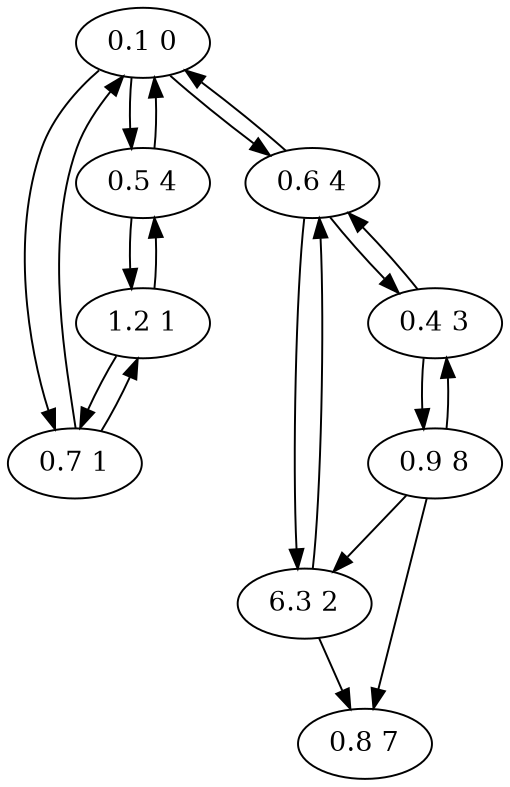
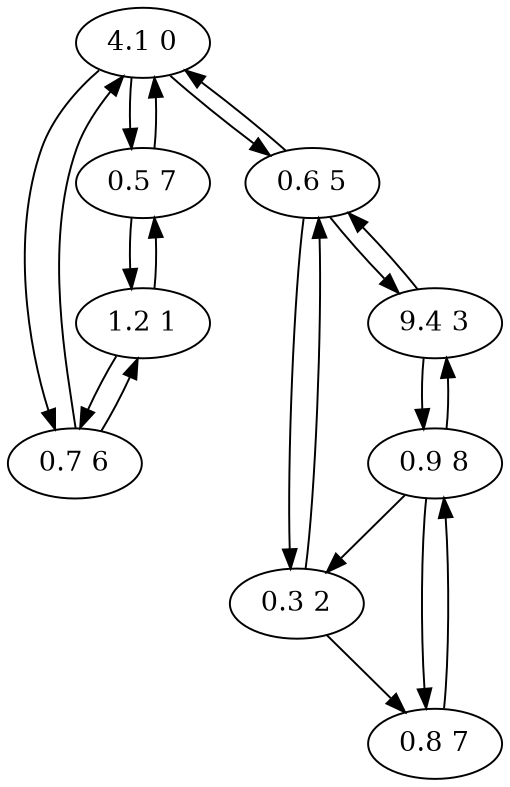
node "0.1 0": label "0.1 0" -> "4.1 0"
node "0.5 4": label "0.5 4" -> "0.5 7"
node "0.6 4": label "0.6 4" -> "0.6 5"
node "0.4 3": label "0.4 3" -> "9.4 3"
node "0.7 1": label "0.7 1" -> "0.7 6"
node "6.3 2": label "6.3 2" -> "0.3 2"
edge "0.8 7" -> "0.9 8": added
